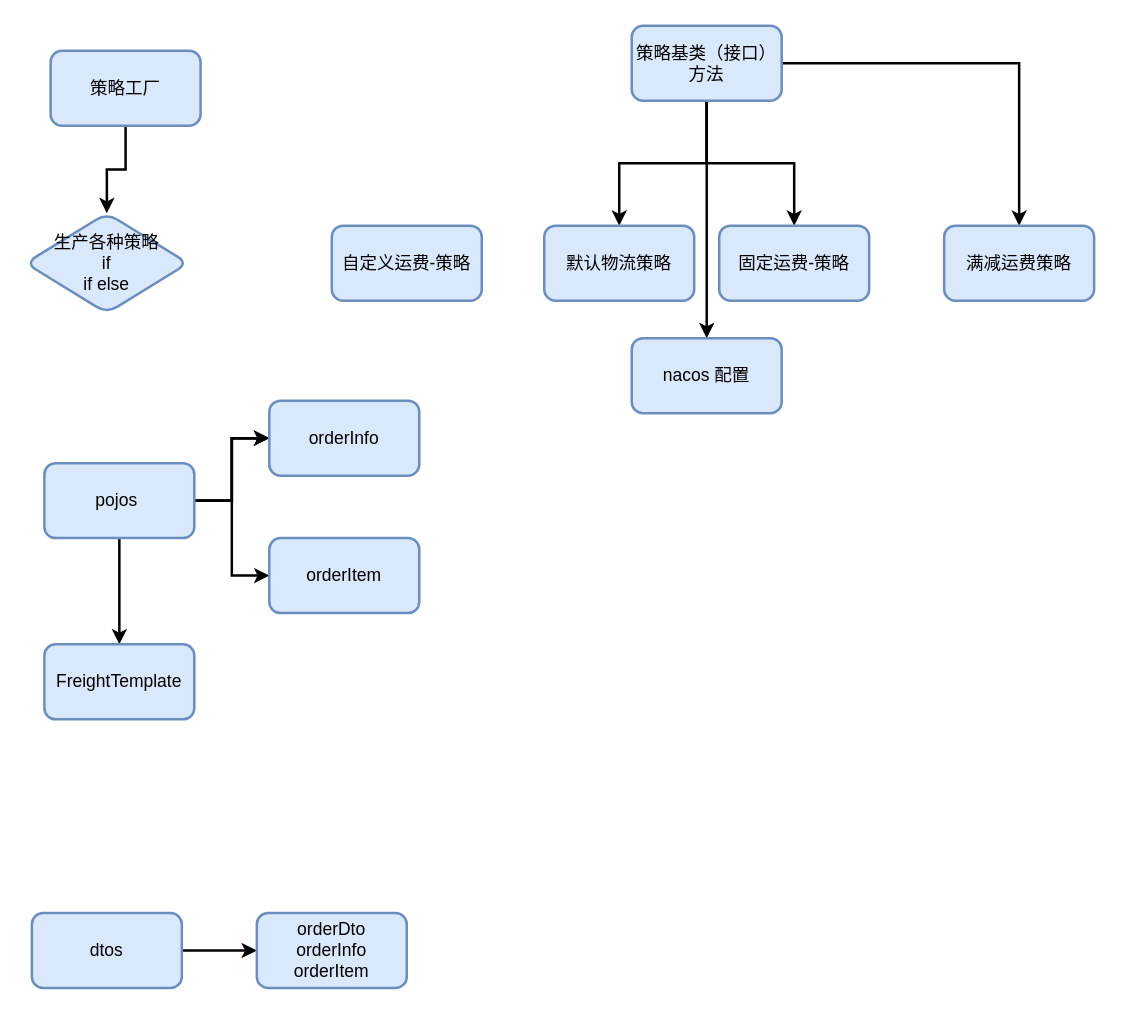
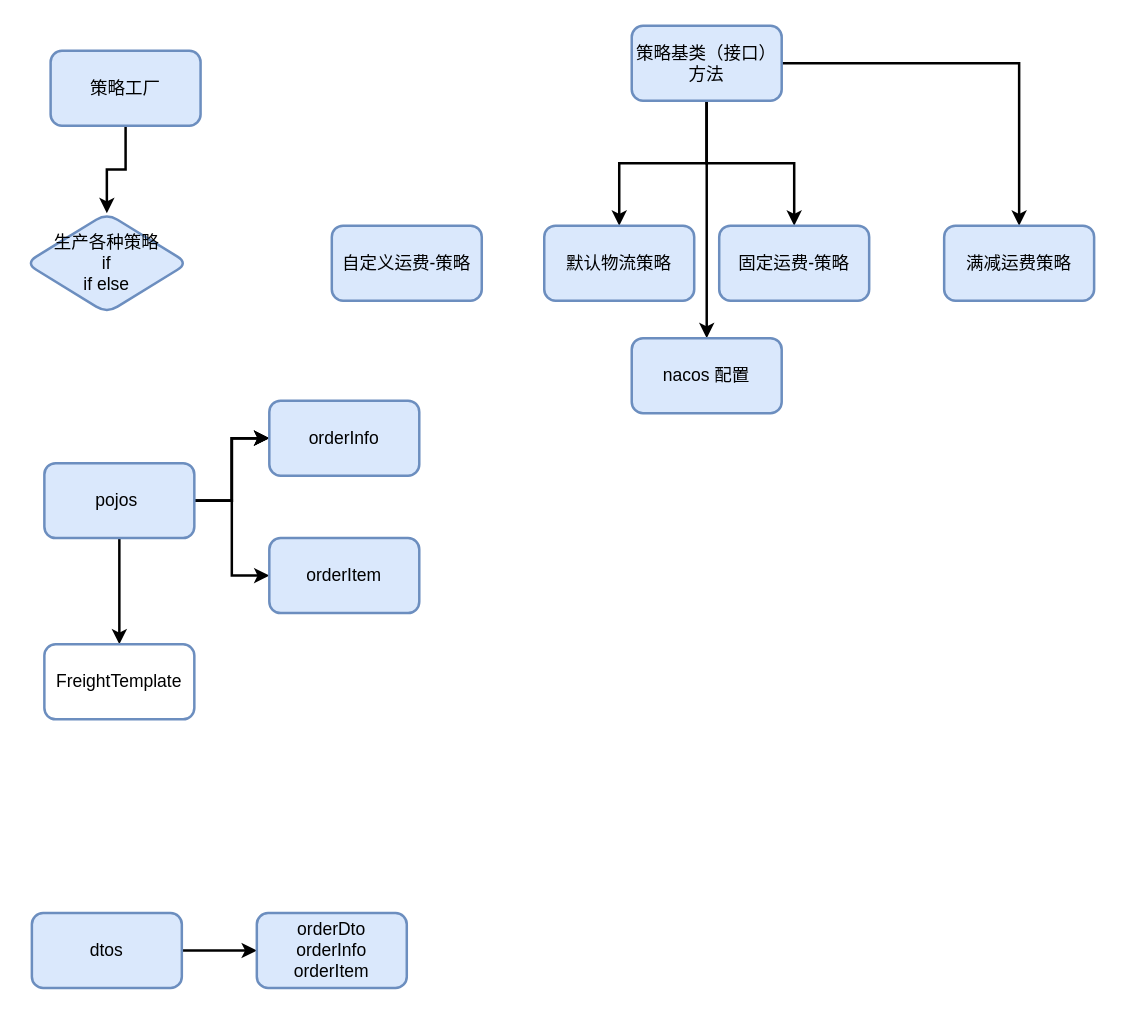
node "FreightTemplate": fillcolor #dae8fc -> #ffffff
